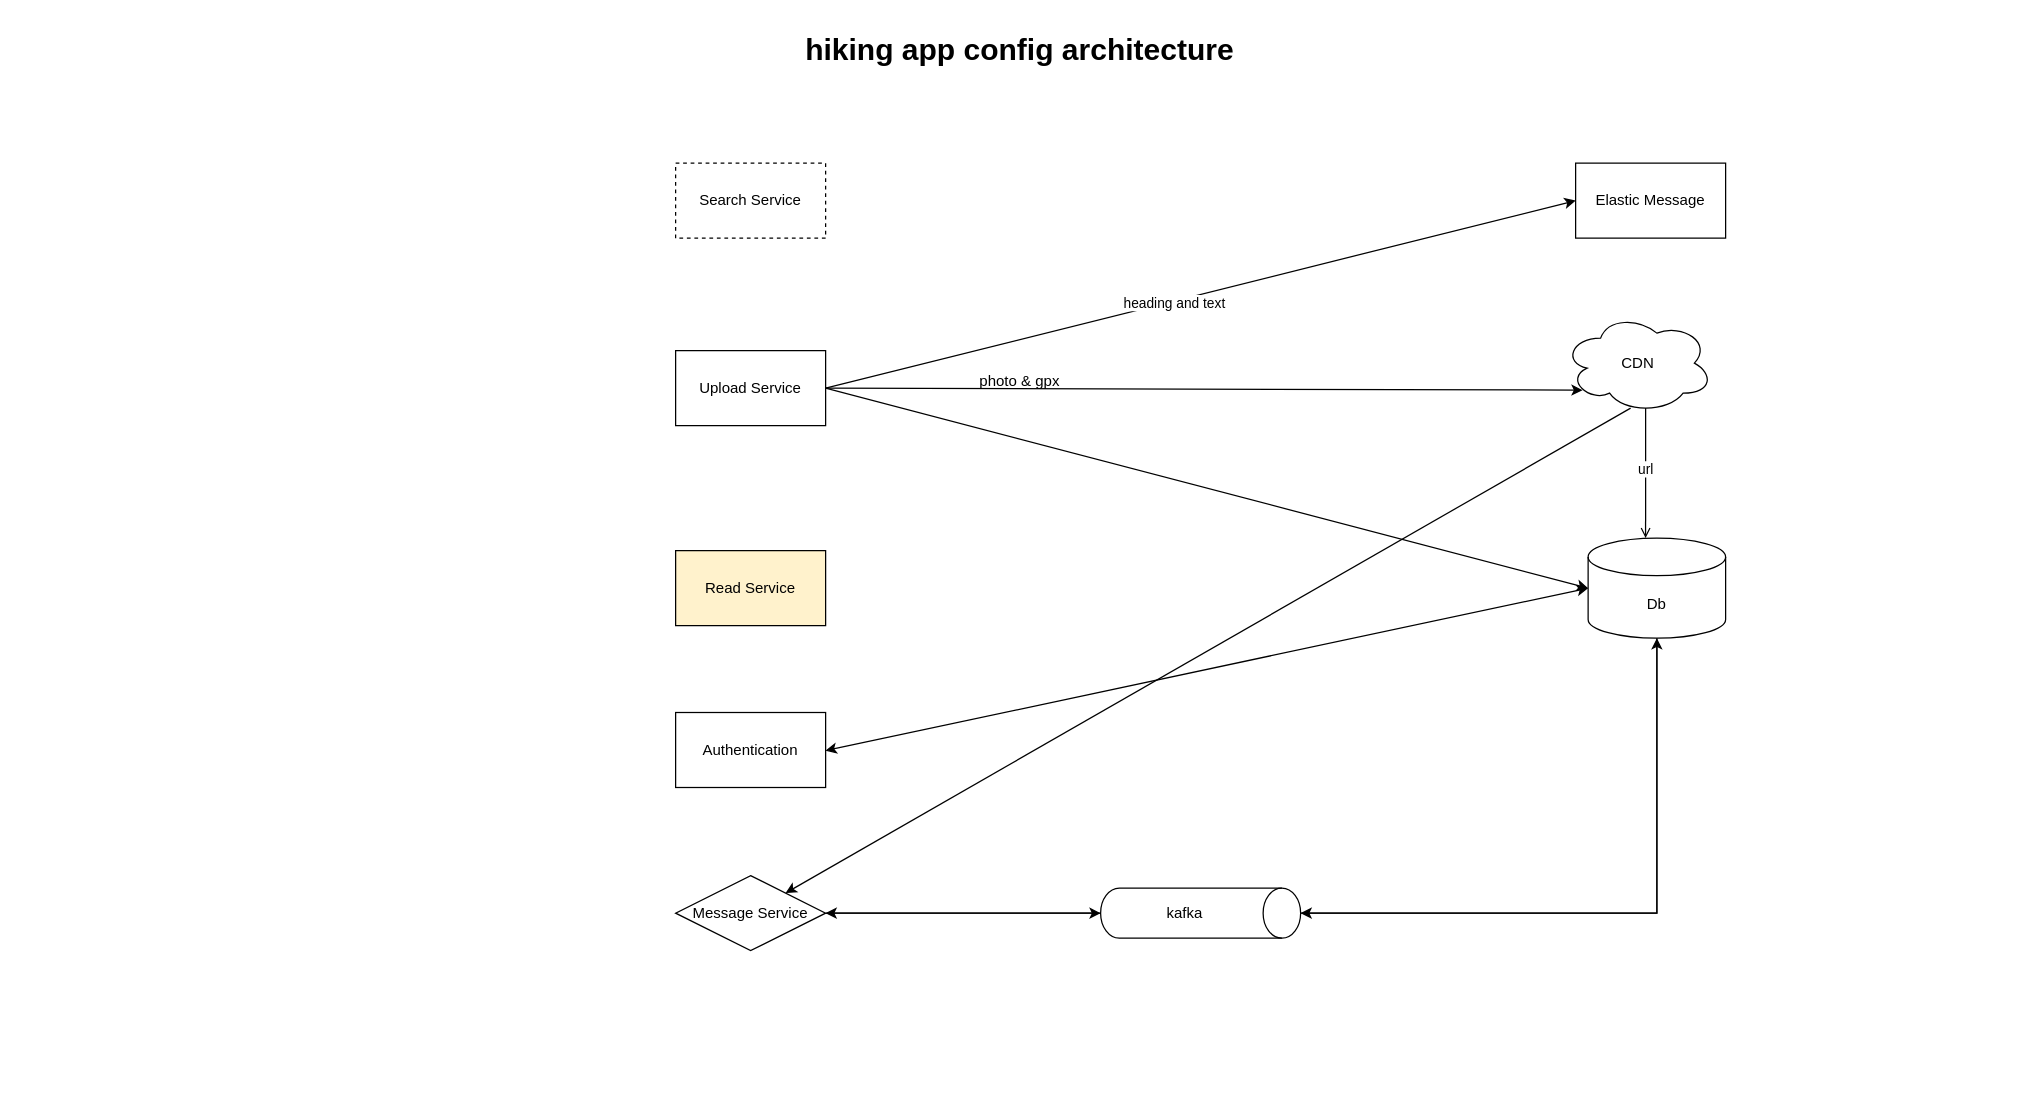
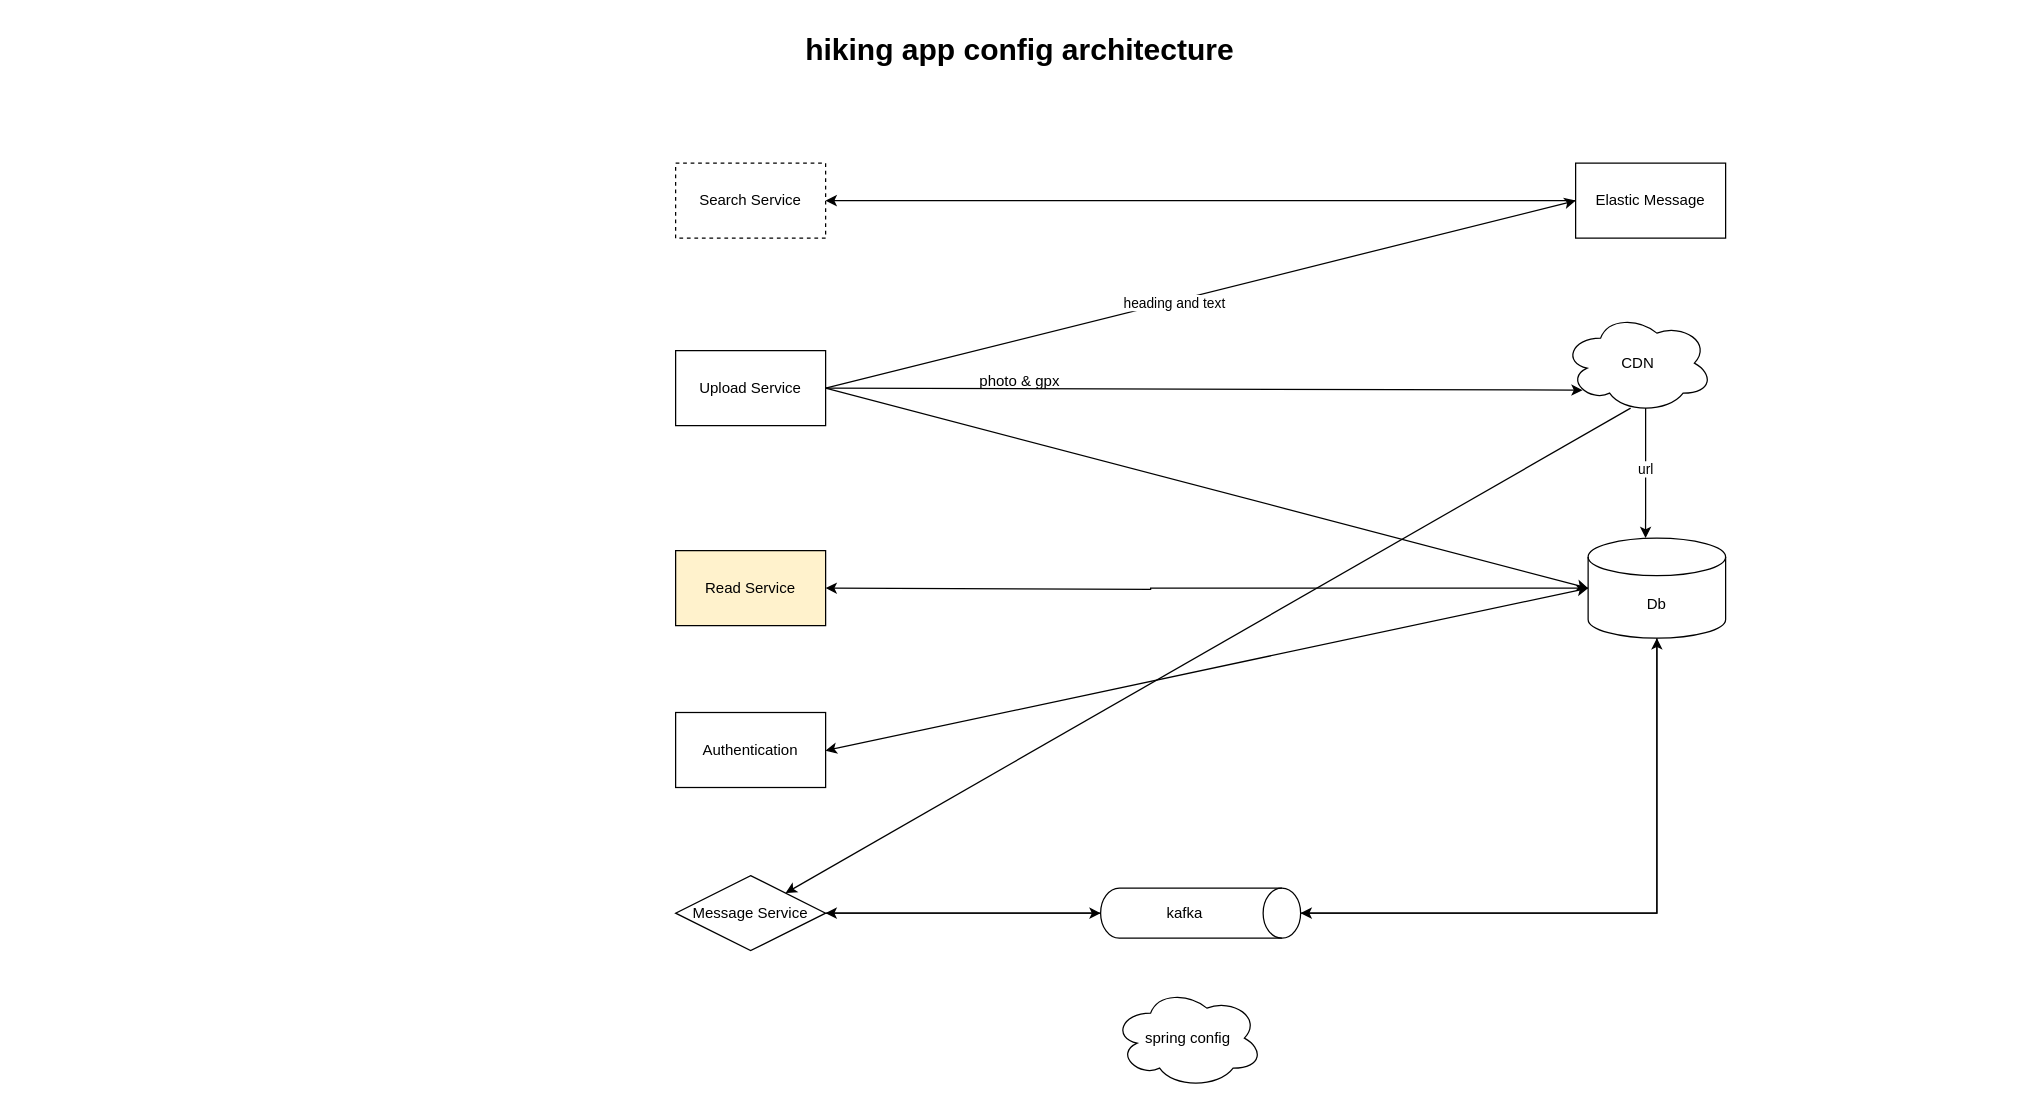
edge "Elastic Message" -> "Search Service": added
edge "CDN" -> "Db": arrowhead open -> classic
edge "Db" -> "Read Service": added
node "spring config": added
